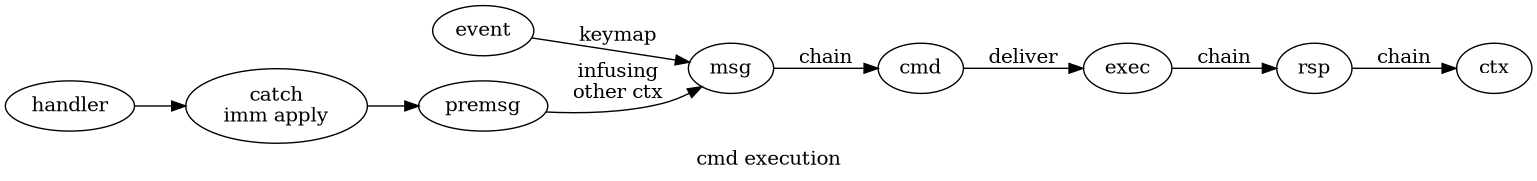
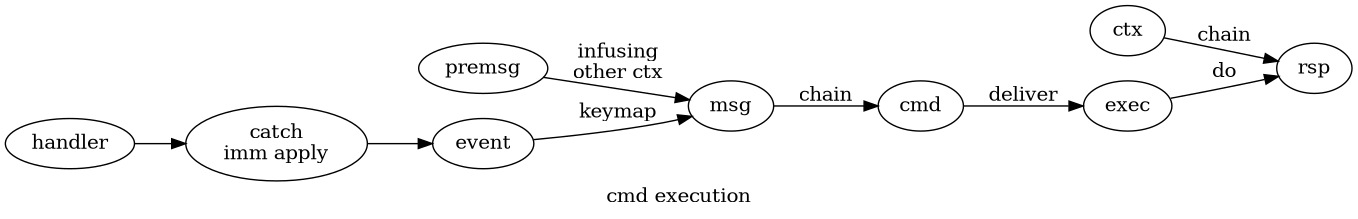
edge "exec" -> "rsp": label "chain" -> "do"
edge "rsp" -> "ctx": reversed
edge "catch imm apply" -> "premsg": now "catch imm apply" -> "event"
